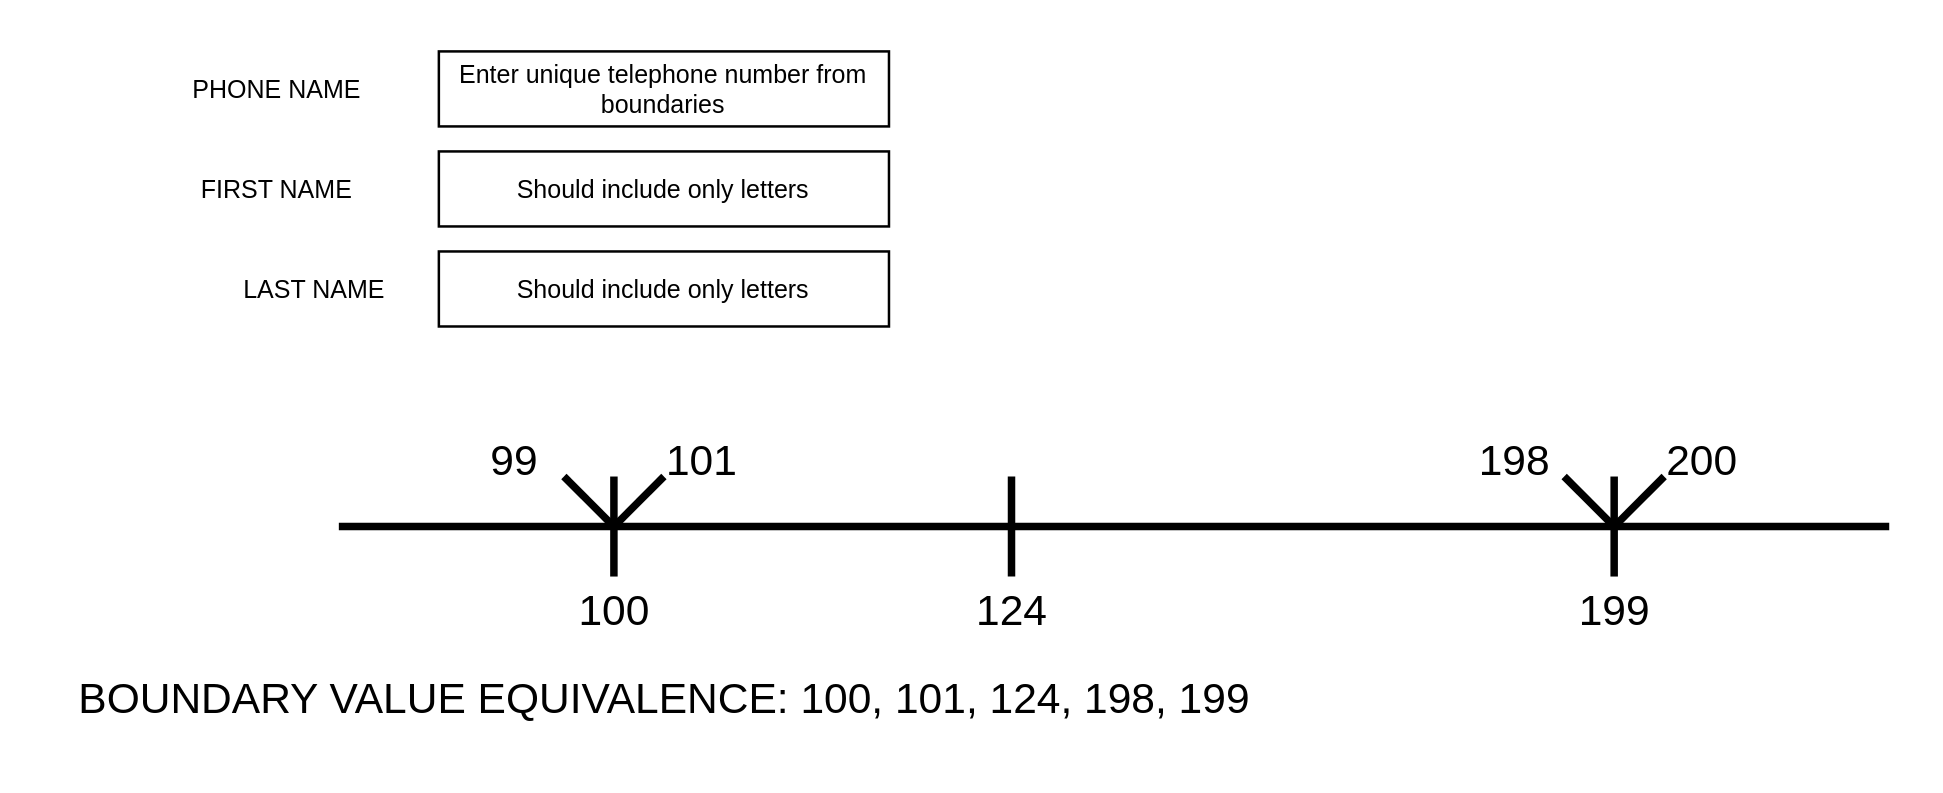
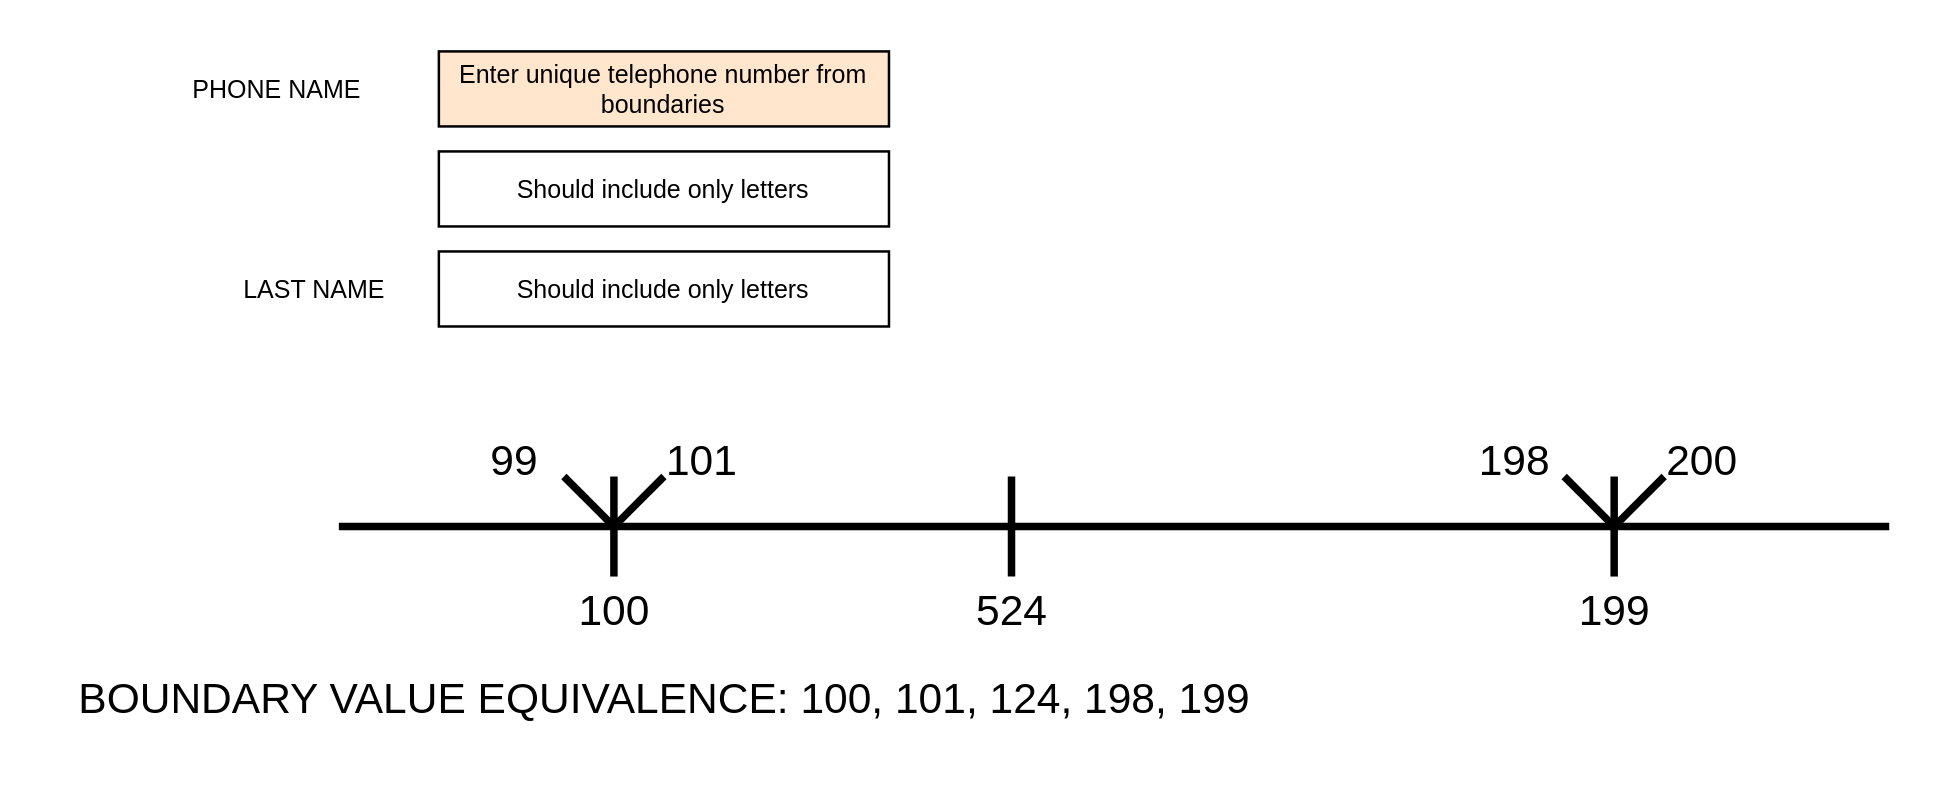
node "Enter unique telephone number from boundaries": fillcolor #ffffff -> #ffe6cc
node "FIRST NAME": removed
node "124": label "124" -> "524"
